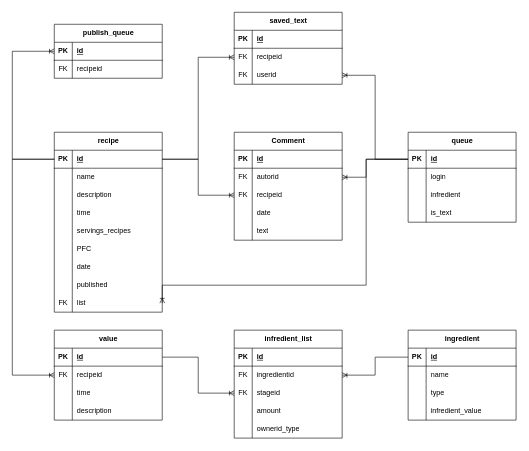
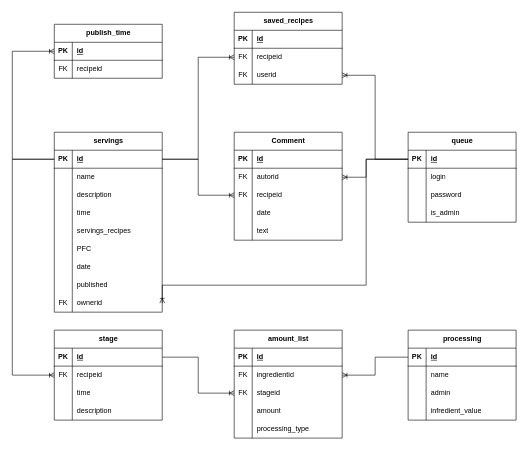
node "saved_text": label "saved_text" -> "saved_recipes"
node "publish_queue": label "publish_queue" -> "publish_time"
node "recipe": label "recipe" -> "servings"
node "infredient": label "infredient" -> "password"
node "is_text": label "is_text" -> "is_admin"
node "list": label "list" -> "ownerid"
node "value": label "value" -> "stage"
node "infredient_list": label "infredient_list" -> "amount_list"
node "ingredient": label "ingredient" -> "processing"
node "type": label "type" -> "admin"
node "ownerid_type": label "ownerid_type" -> "processing_type"
